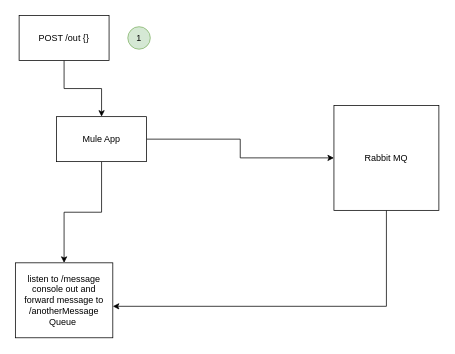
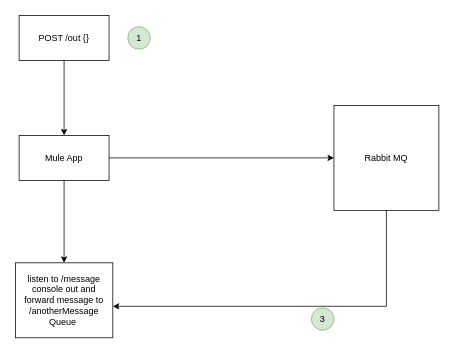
node "Mule App": moved (102, 139) -> (64, 158)
node "3": added
